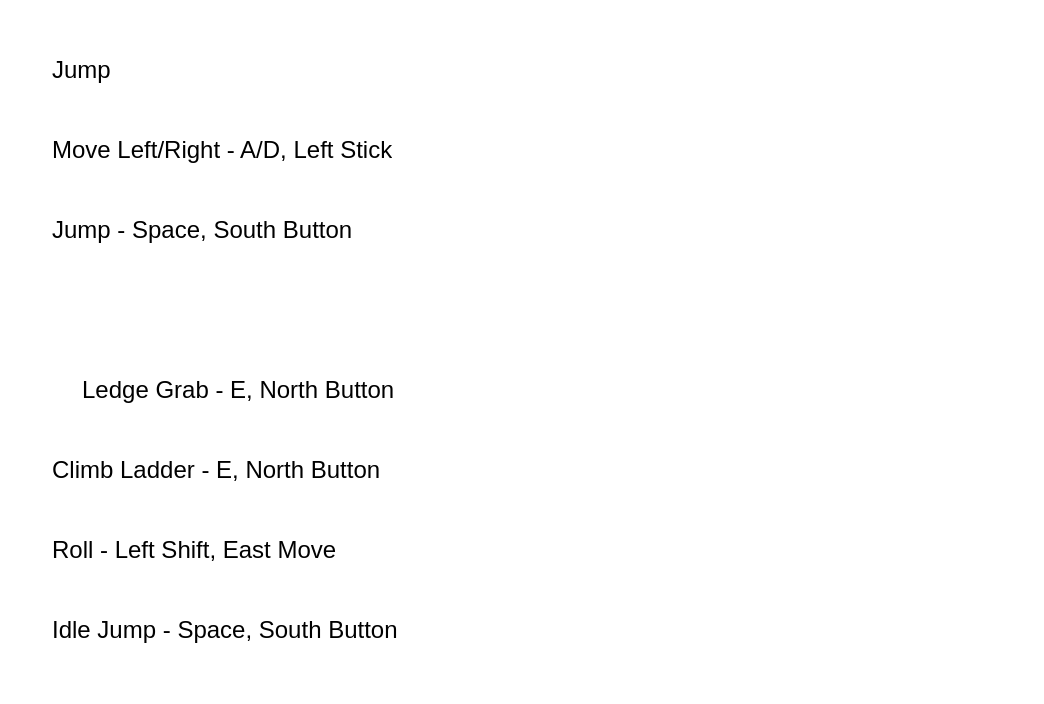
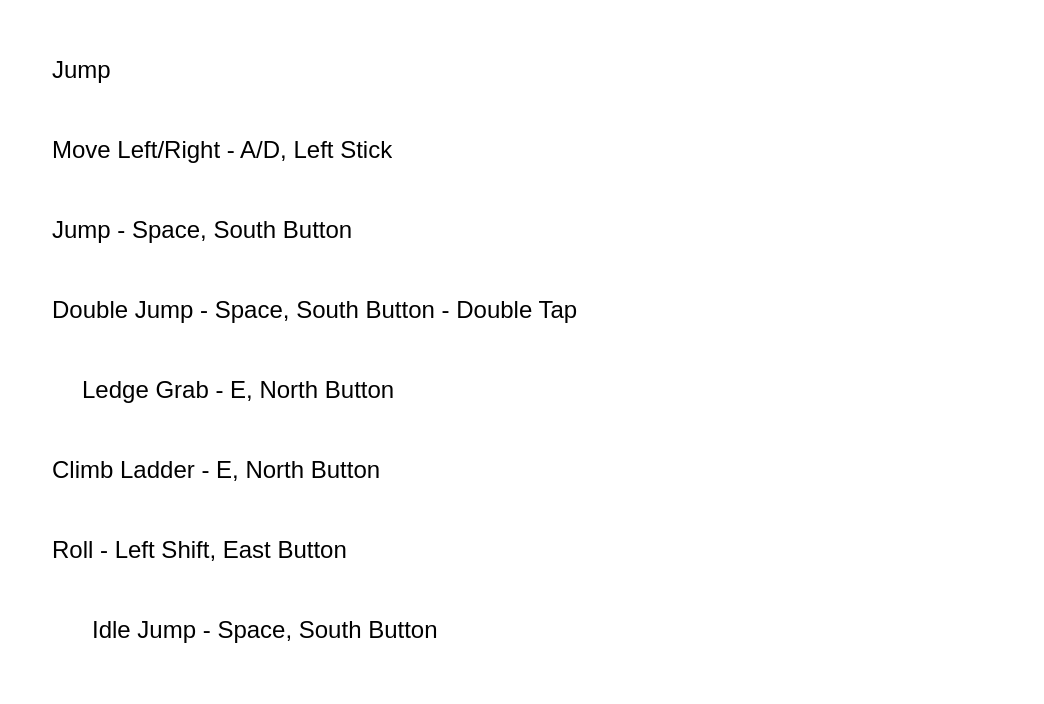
node "Double Jump - Space, South Button - Double Tap": added
node "Roll - Left Shift, East Move": label "Roll - Left Shift, East Move" -> "Roll - Left Shift, East Button"
node "Idle Jump - Space, South Button": moved (481, 631) -> (521, 631)
